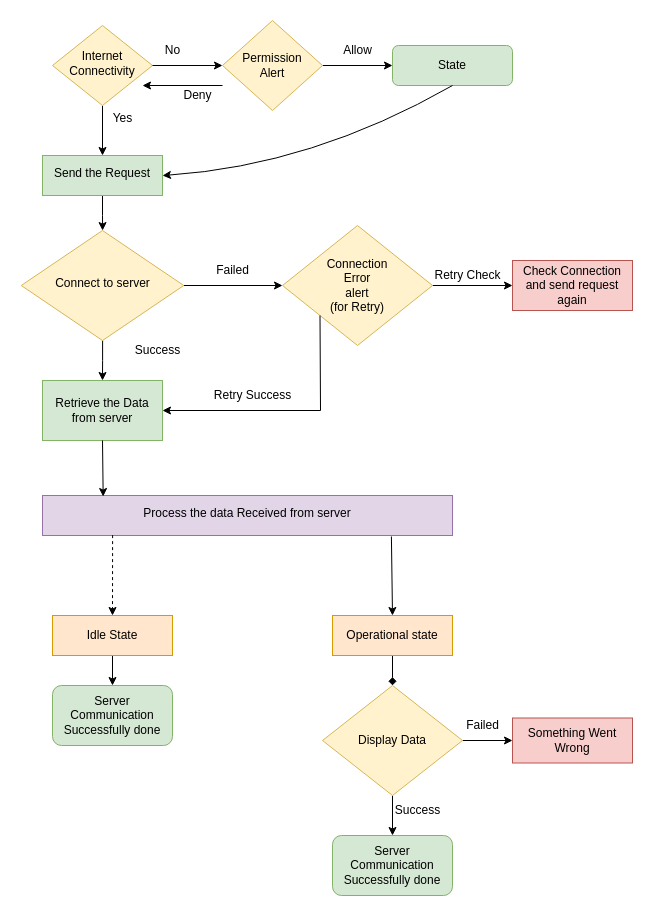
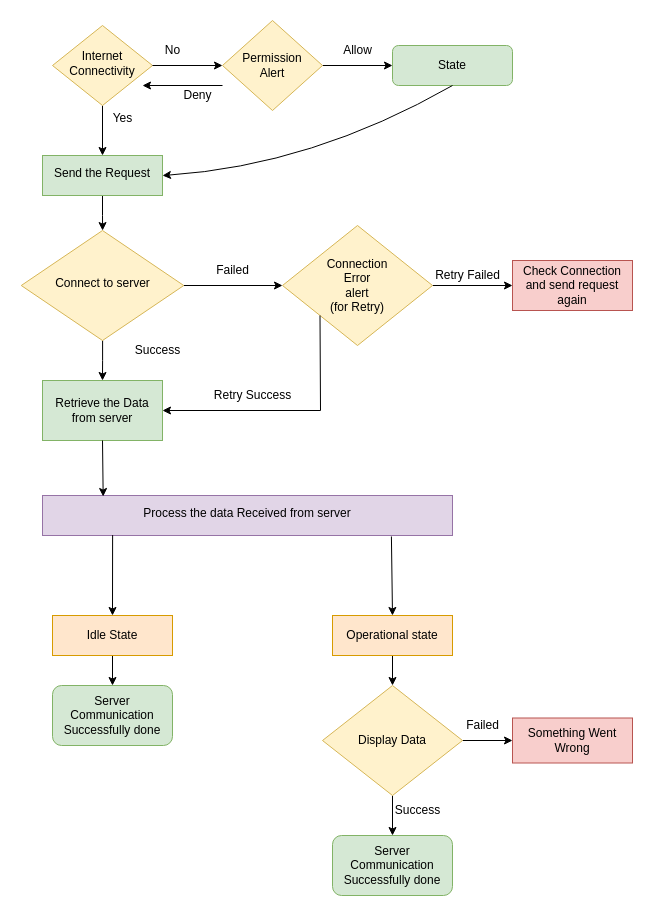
node "Retry Check": label "Retry Check" -> "Retry Failed"
edge "Process the data Received from server" -> "Idle State": style dashed -> solid
edge "Operational state" -> "Display Data": arrowhead diamond -> classic
